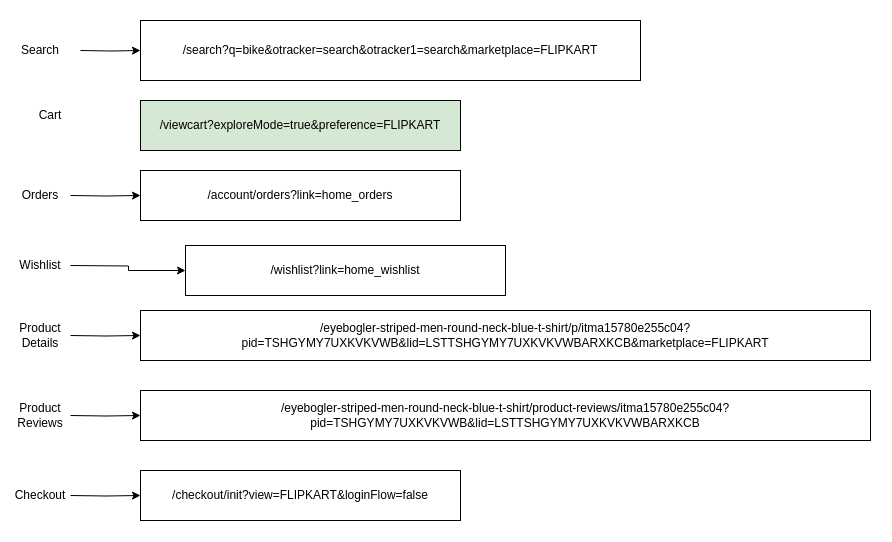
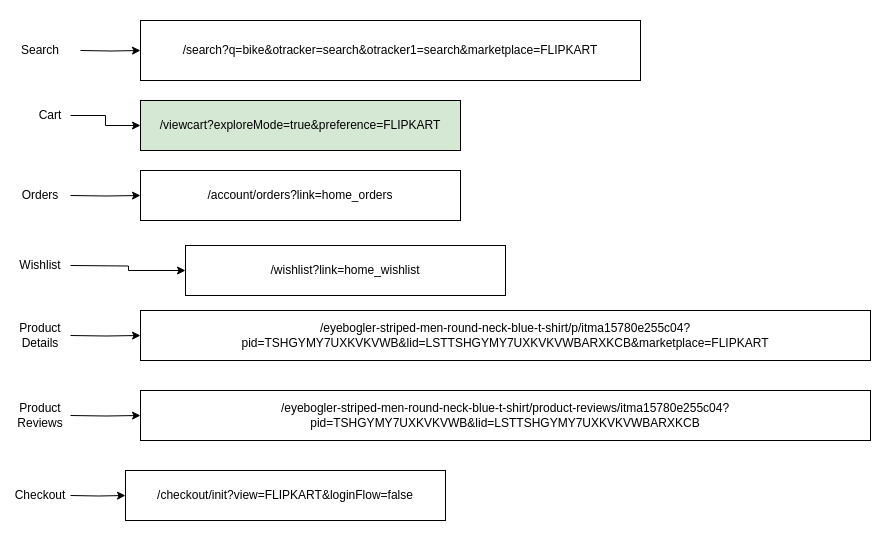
edge "Cart" -> "/viewcart?exploreMode=true&preference=FLIPKART": added
node "/checkout/init?view=FLIPKART&loginFlow=false": moved (301, 496) -> (286, 496)
